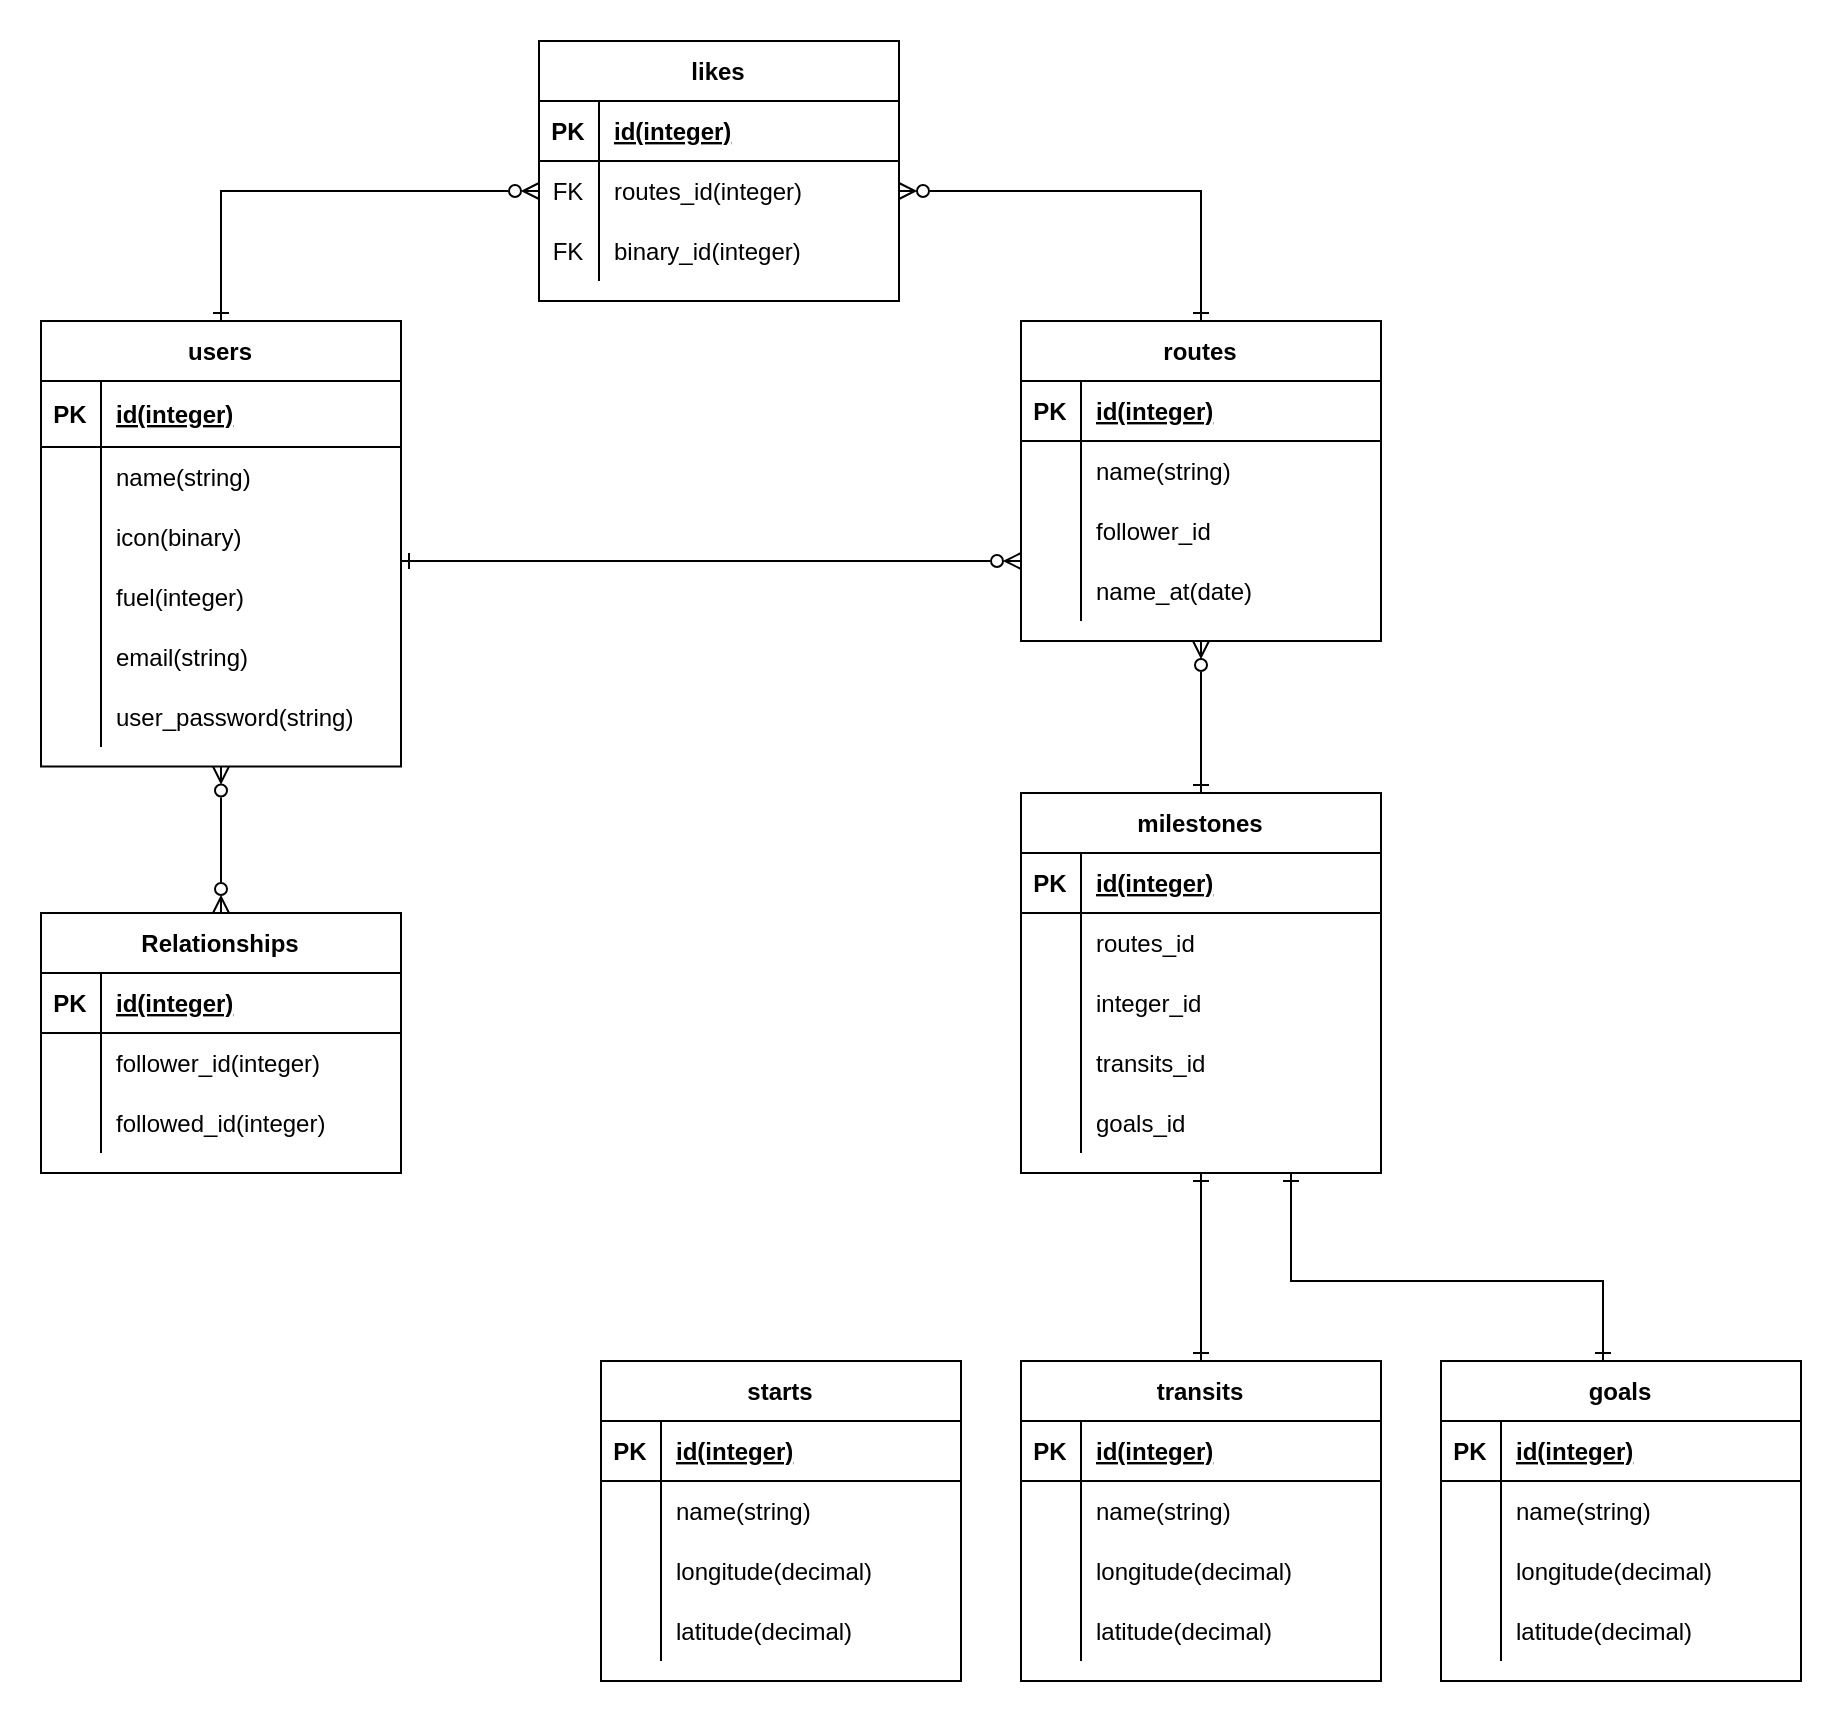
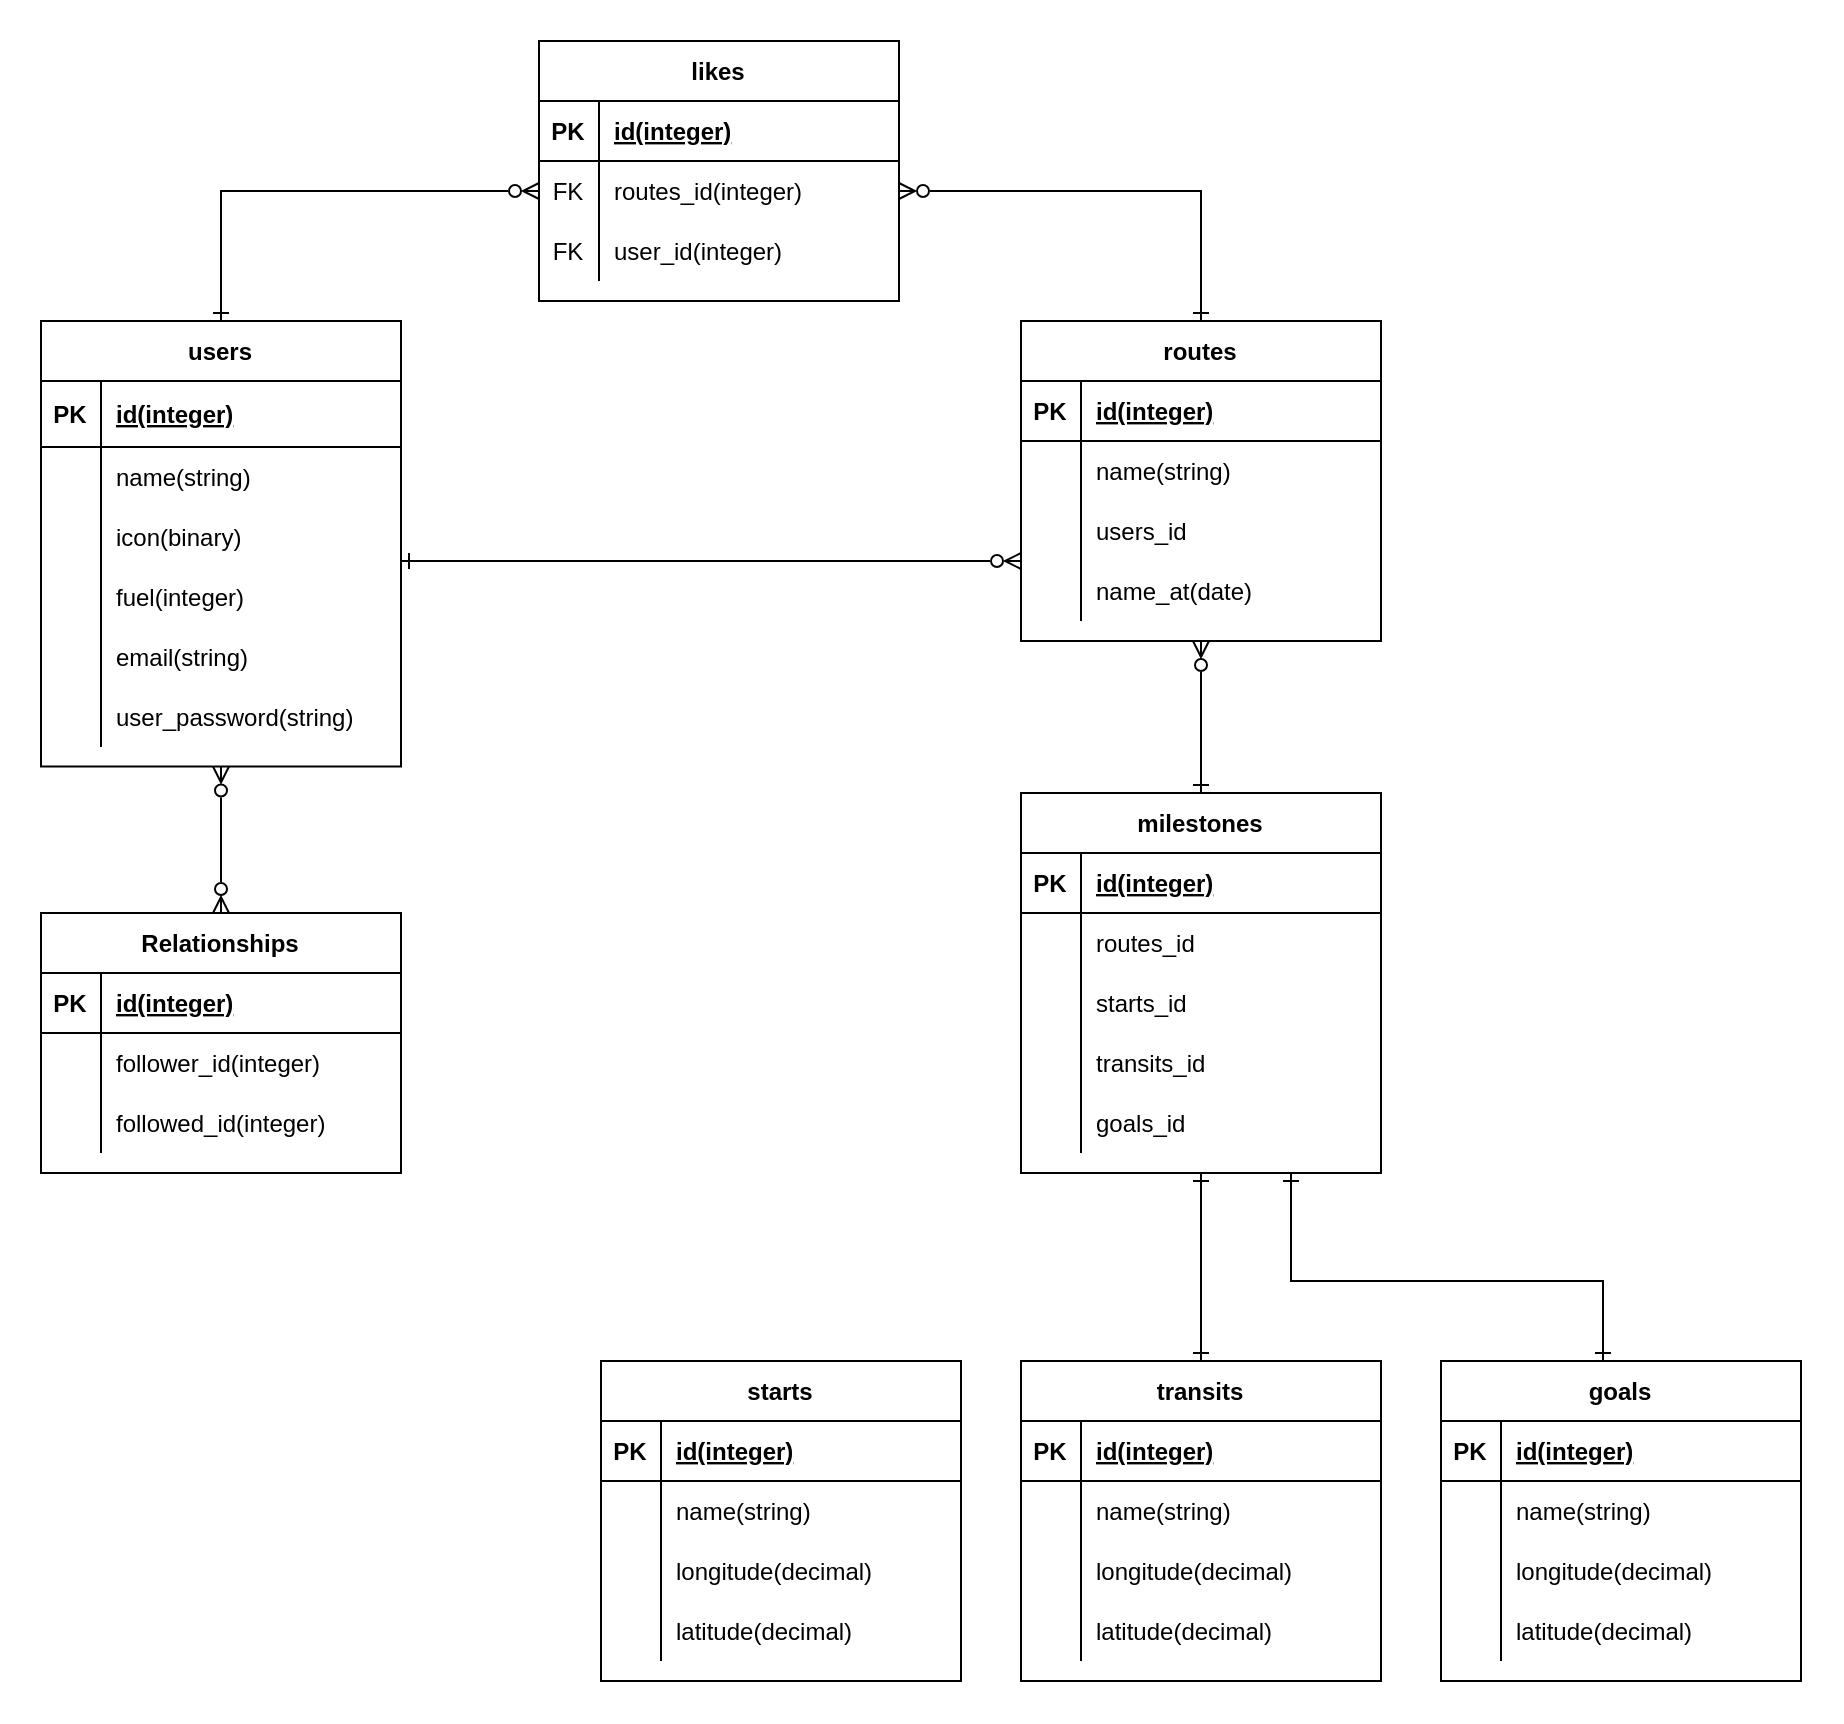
node "binary_id(integer)": label "binary_id(integer)" -> "user_id(integer)"
node "follower_id": label "follower_id" -> "users_id"
node "integer_id": label "integer_id" -> "starts_id"
